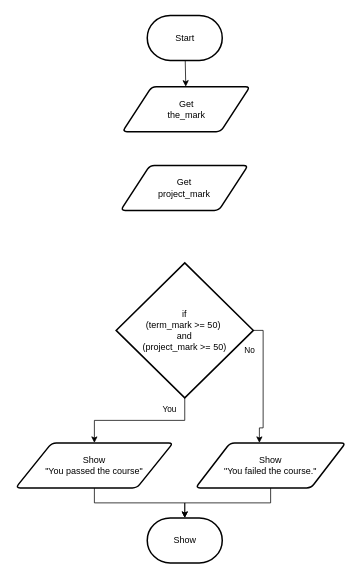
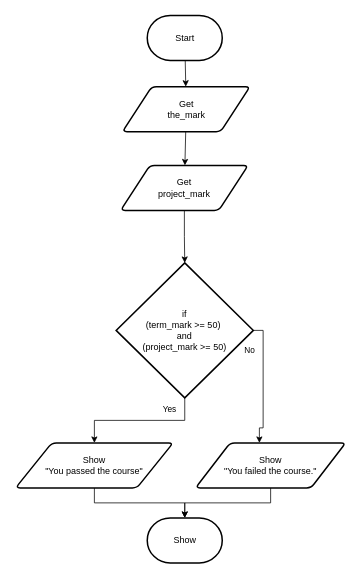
edge "Get the_mark" -> "Get project_mark": added
edge "Get project_mark" -> "if (term_mark >= 50) and (project_mark >= 50)": added
node "You": label "You" -> "Yes"
